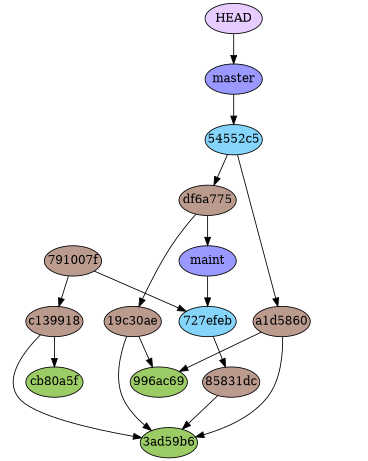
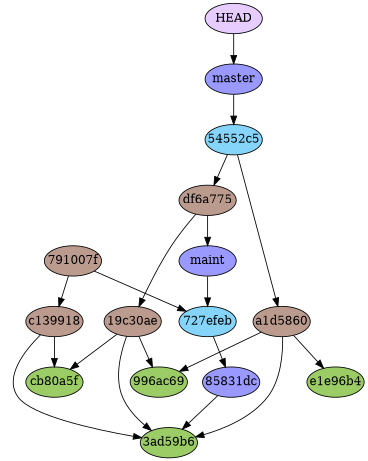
edge "19c30ae" -> "cb80a5f": added
node "85831dc": fillcolor #bc9b8f -> #9999ff
node "e1e96b4": added
